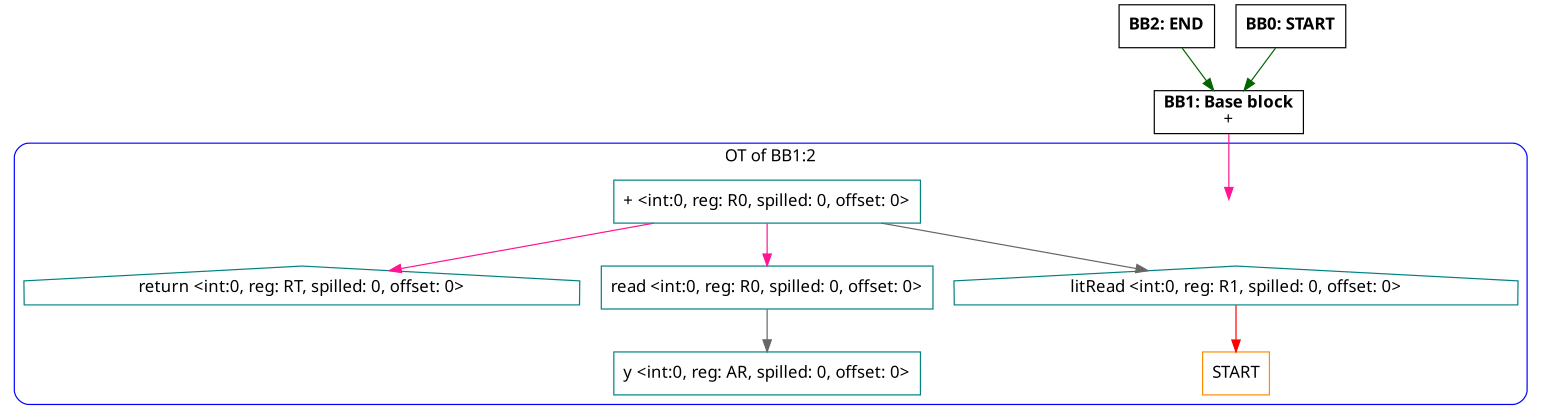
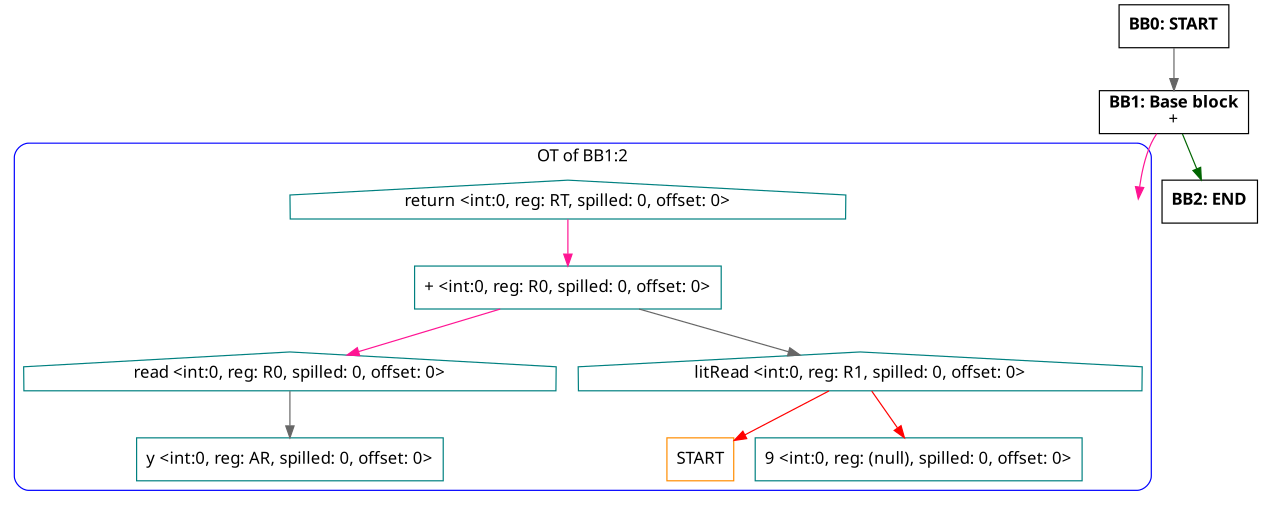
edge "BB2: END" -> "BB1: Base block": reversed
edge "BB0: START" -> "BB1: Base block": color darkgreen -> gray40
edge "+ <int:0, reg: R0, spilled: 0, offset: 0>" -> "return <int:0, reg: RT, spilled: 0, offset: 0>": reversed
node "read <int:0, reg: R0, spilled: 0, offset: 0>": shape box -> house
node "9 <int:0, reg: (null), spilled: 0, offset: 0>": added
